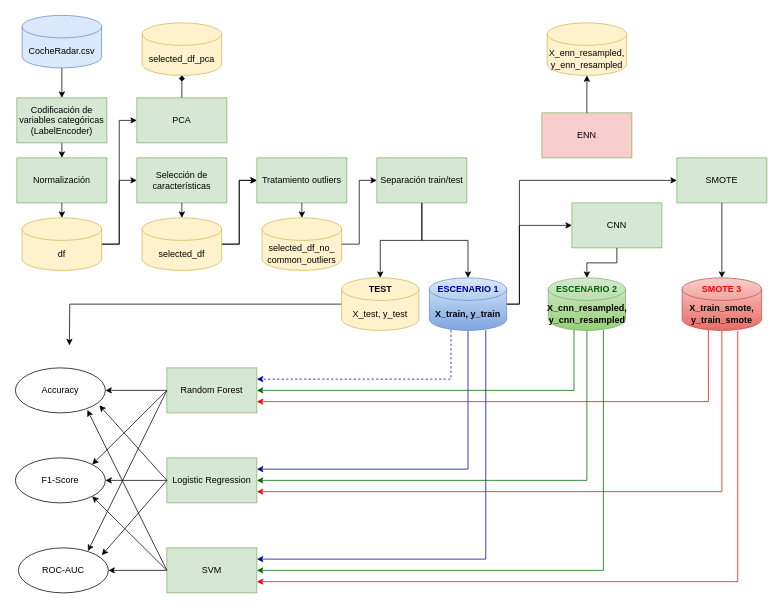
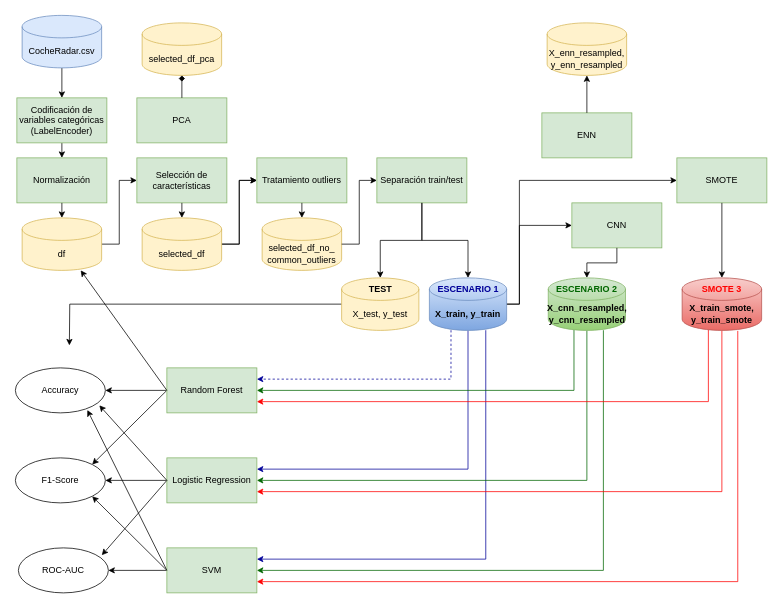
node "ENN": fillcolor #f8cecc -> #d5e8d4
edge "df" -> "PCA": removed
edge "Random Forest" -> "ROC-AUC": now "Random Forest" -> "df"
